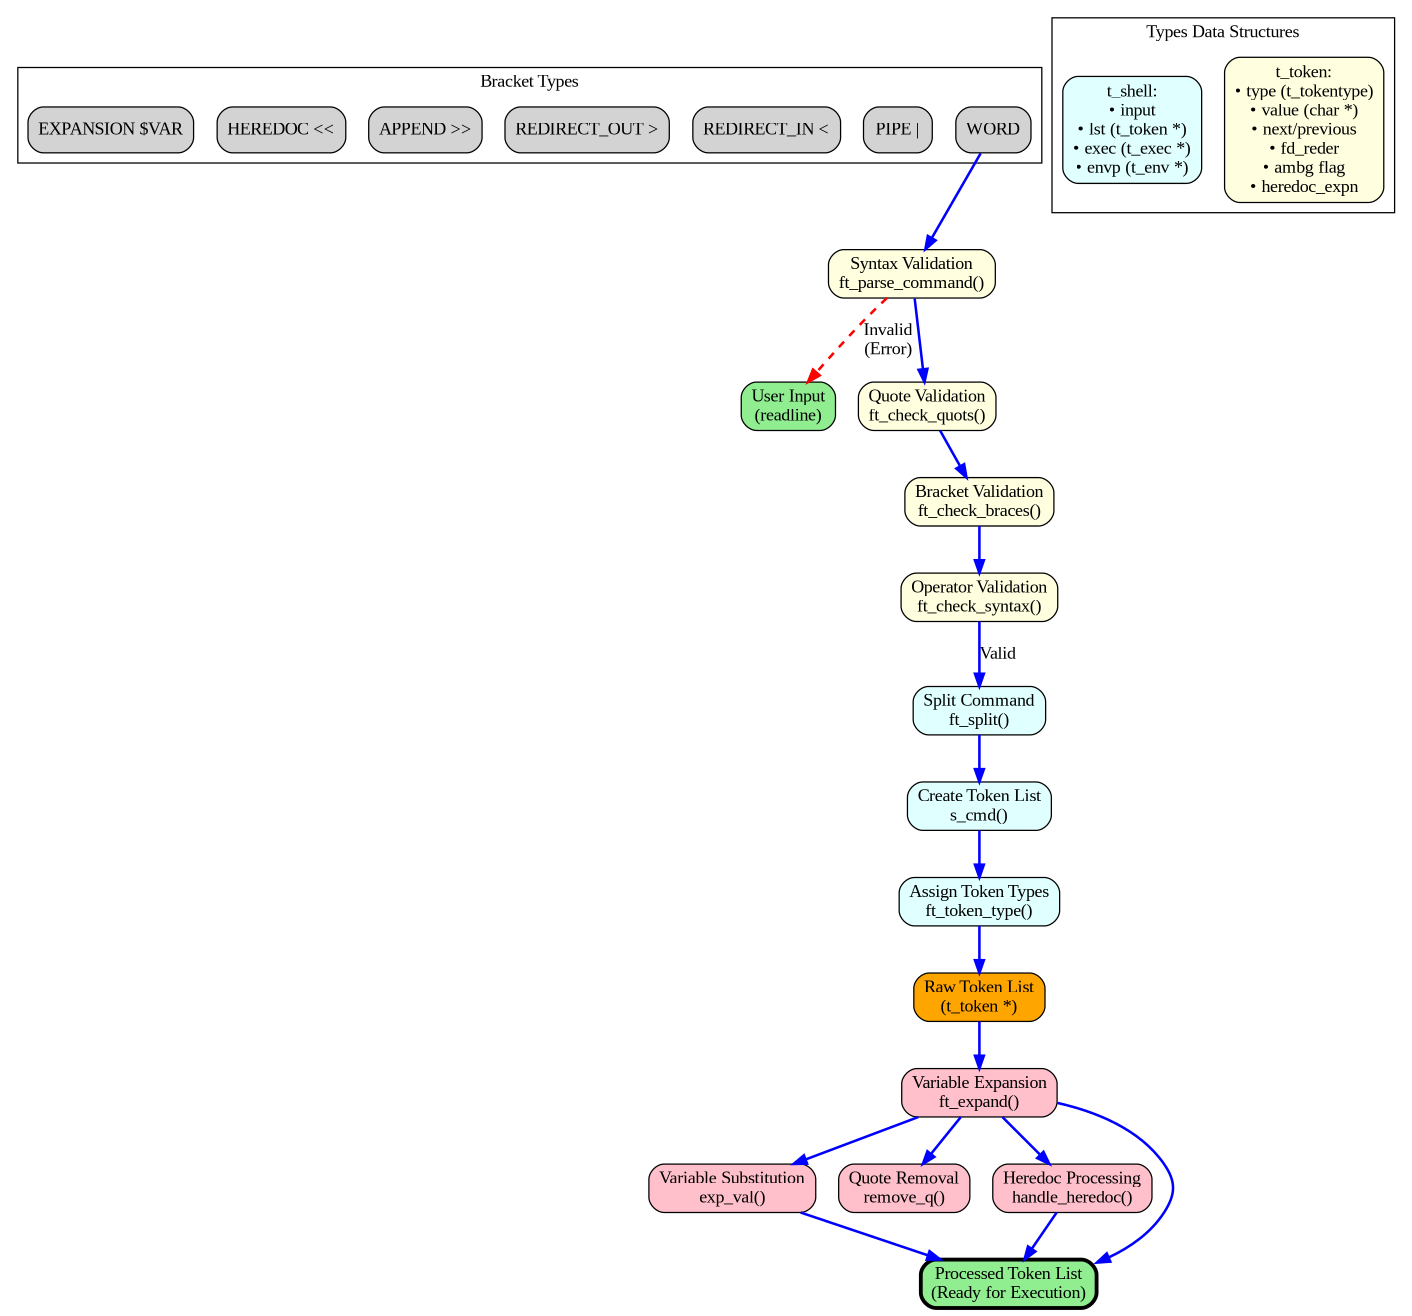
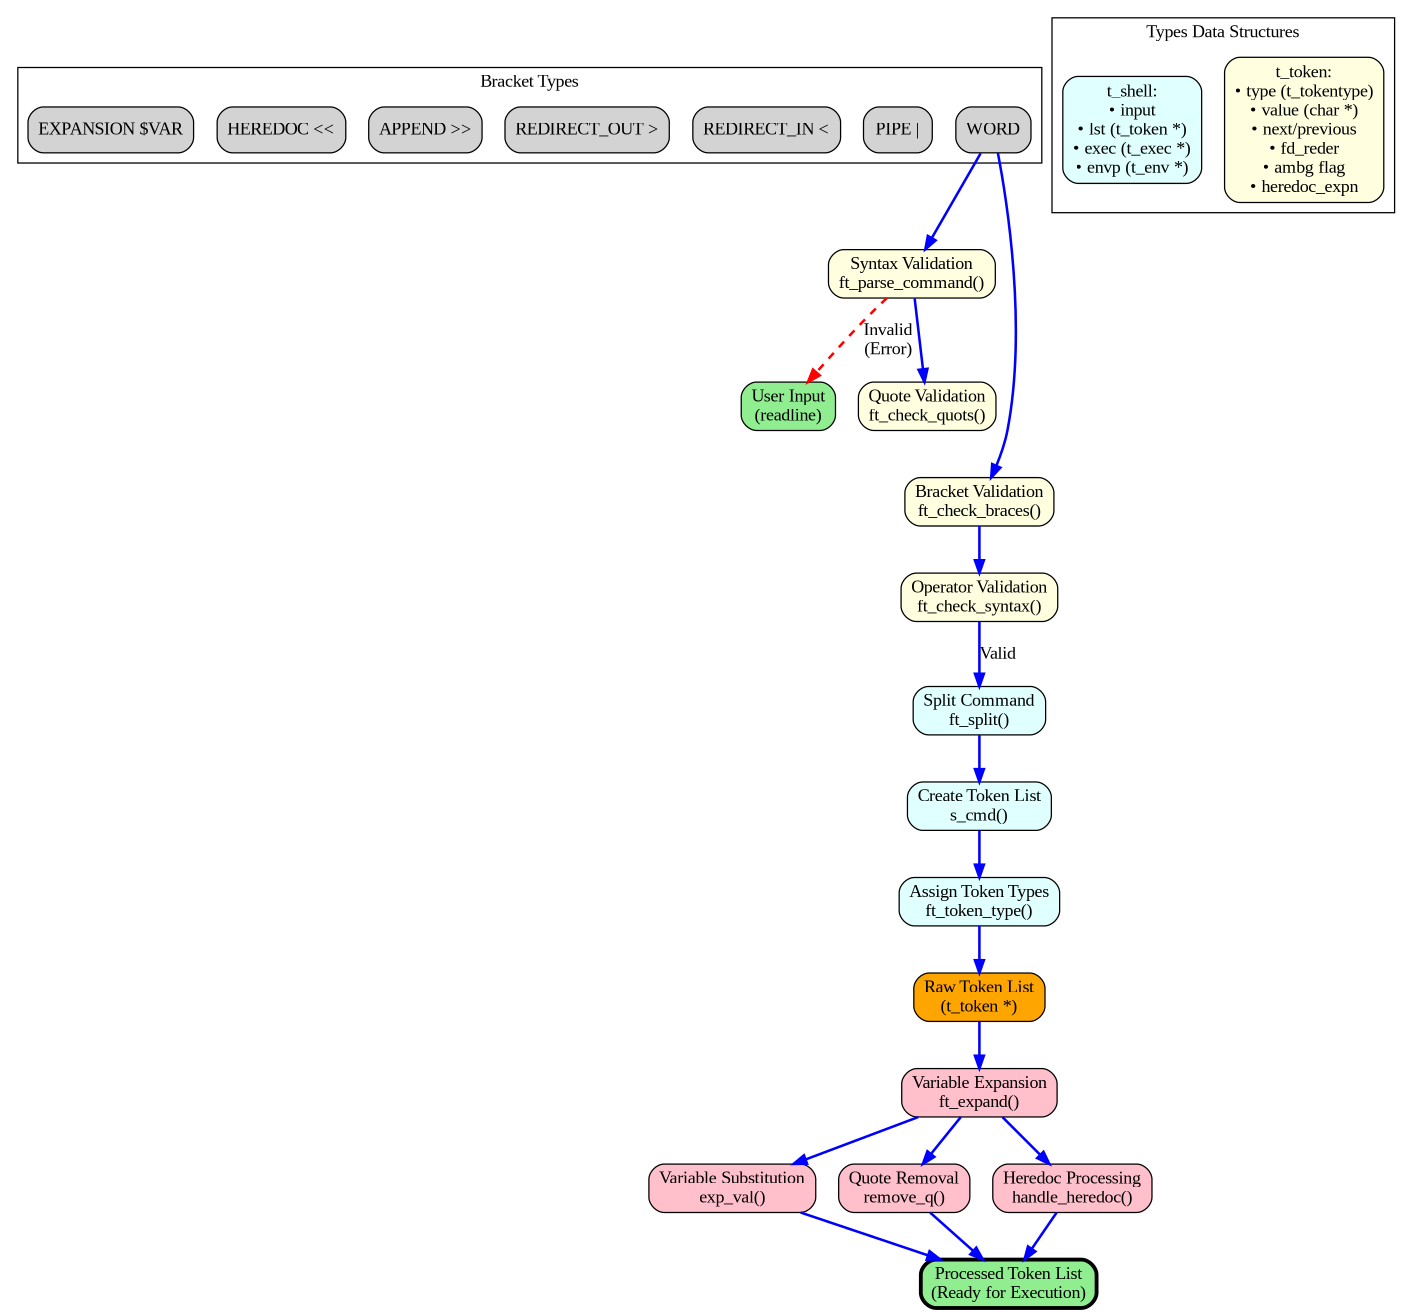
edge "Quote Validation ft_check_quots()" -> "Bracket Validation ft_check_braces()": now "WORD" -> "Bracket Validation ft_check_braces()"
edge "Variable Expansion ft_expand()" -> "Processed Token List (Ready for Execution)": now "Quote Removal remove_q()" -> "Processed Token List (Ready for Execution)"
